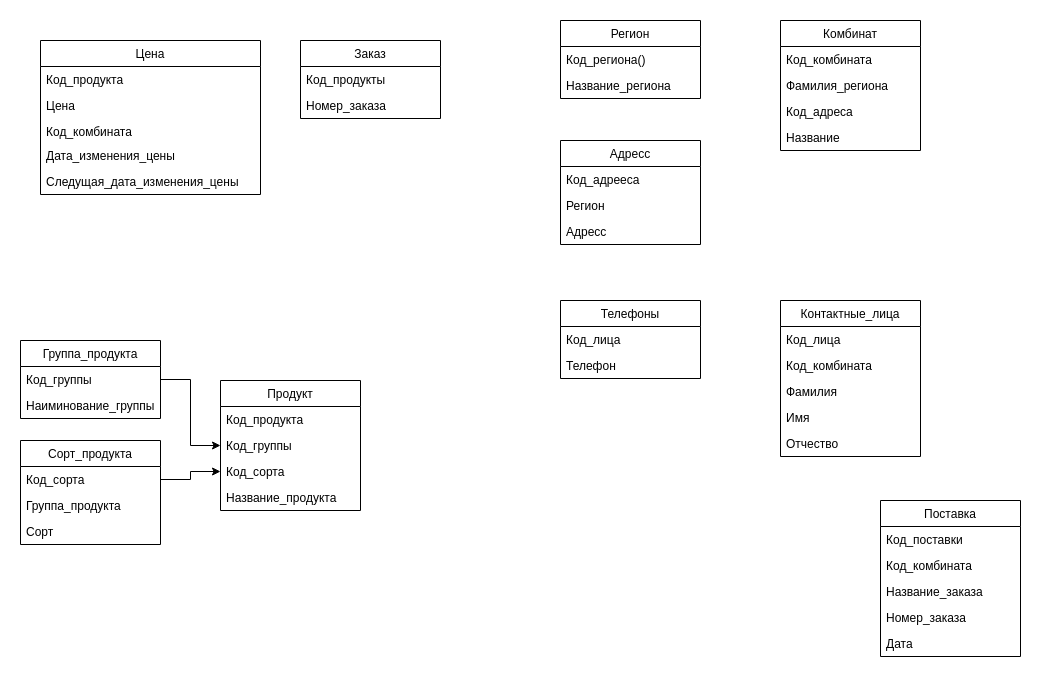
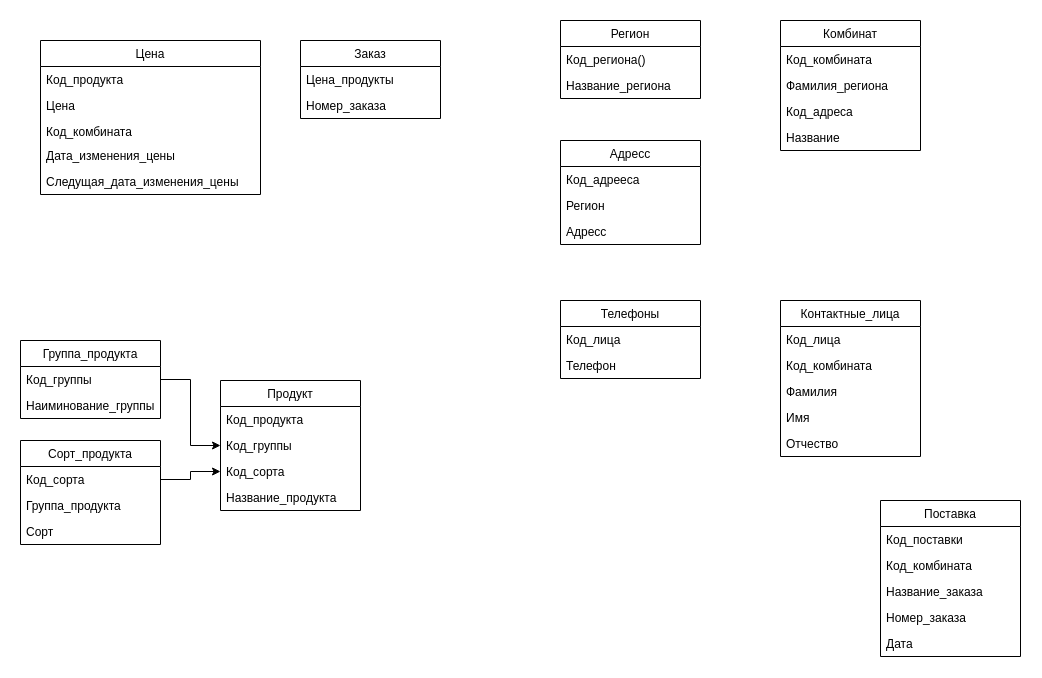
node "Код_продукты": label "Код_продукты" -> "Цена_продукты"
